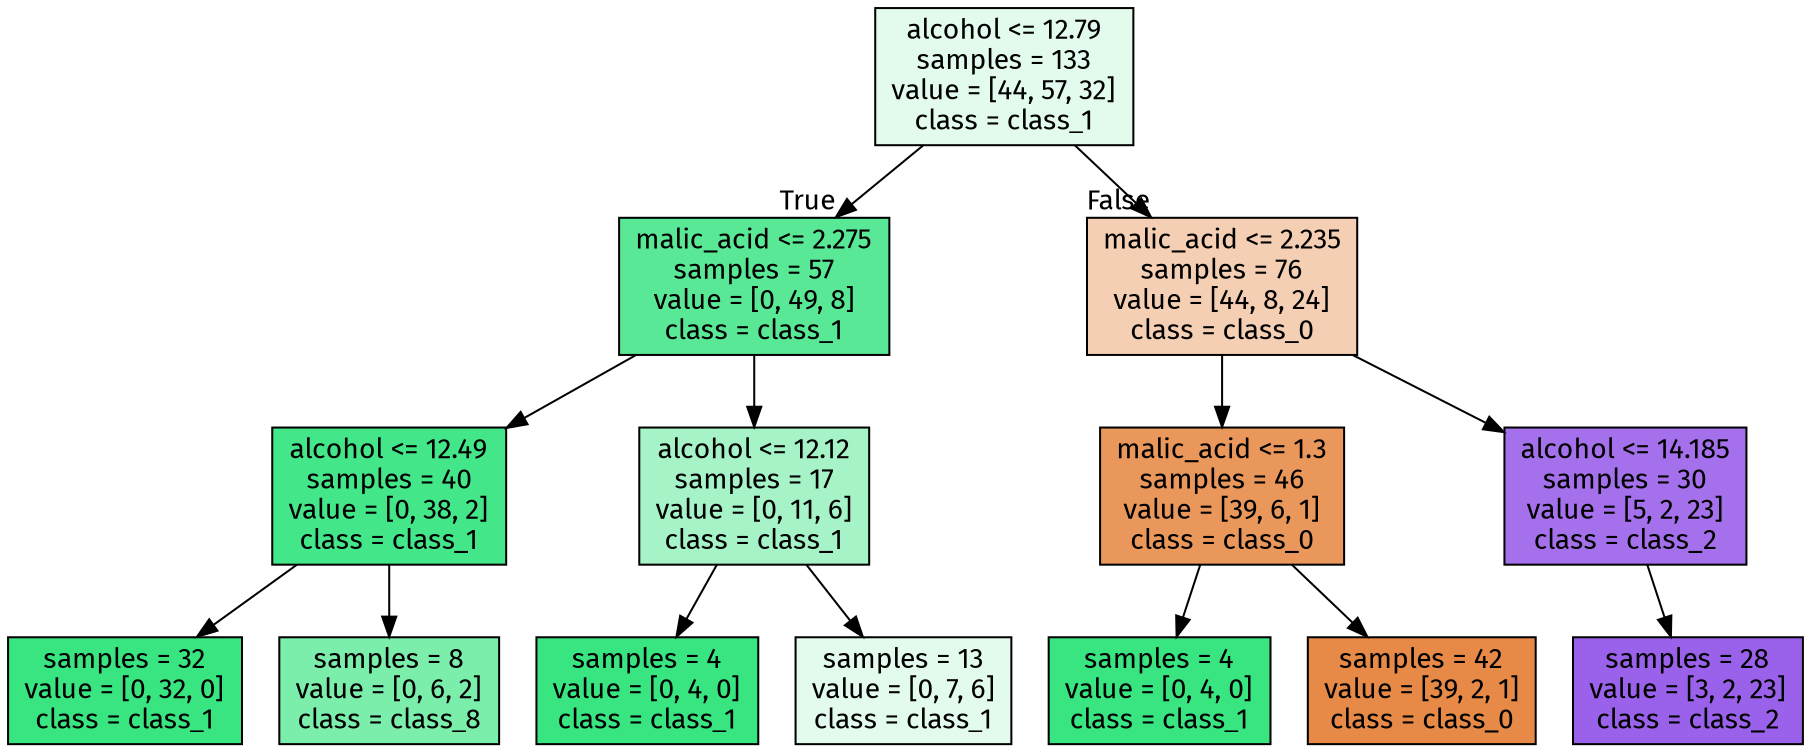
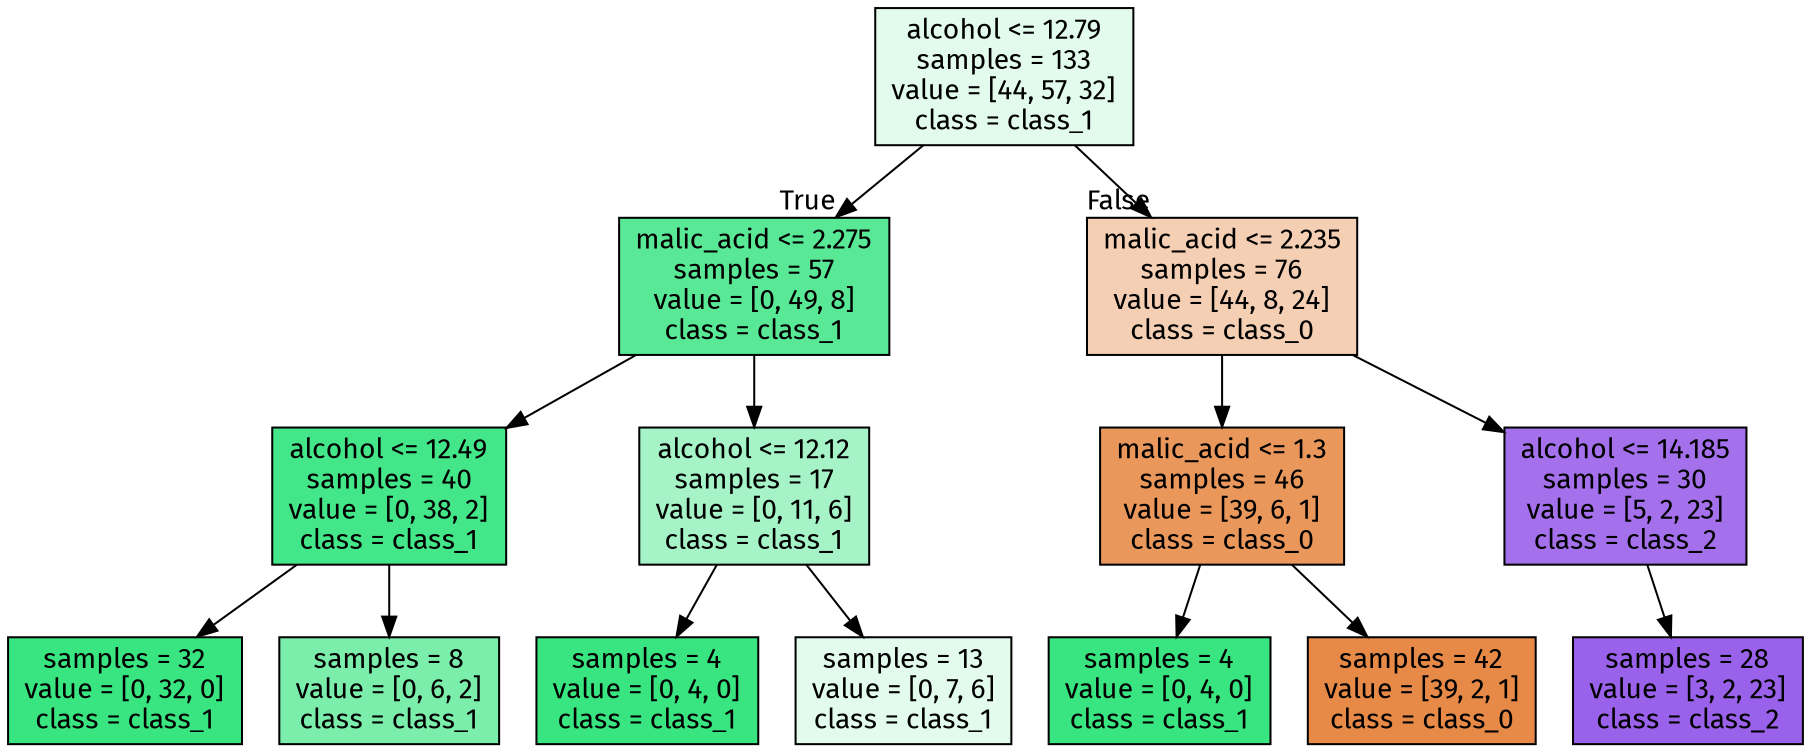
node "samples = 8 value = [0, 6, 2] class = class_8": label "samples = 8 value = [0, 6, 2] class = class_8" -> "samples = 8 value = [0, 6, 2] class = class_1"
